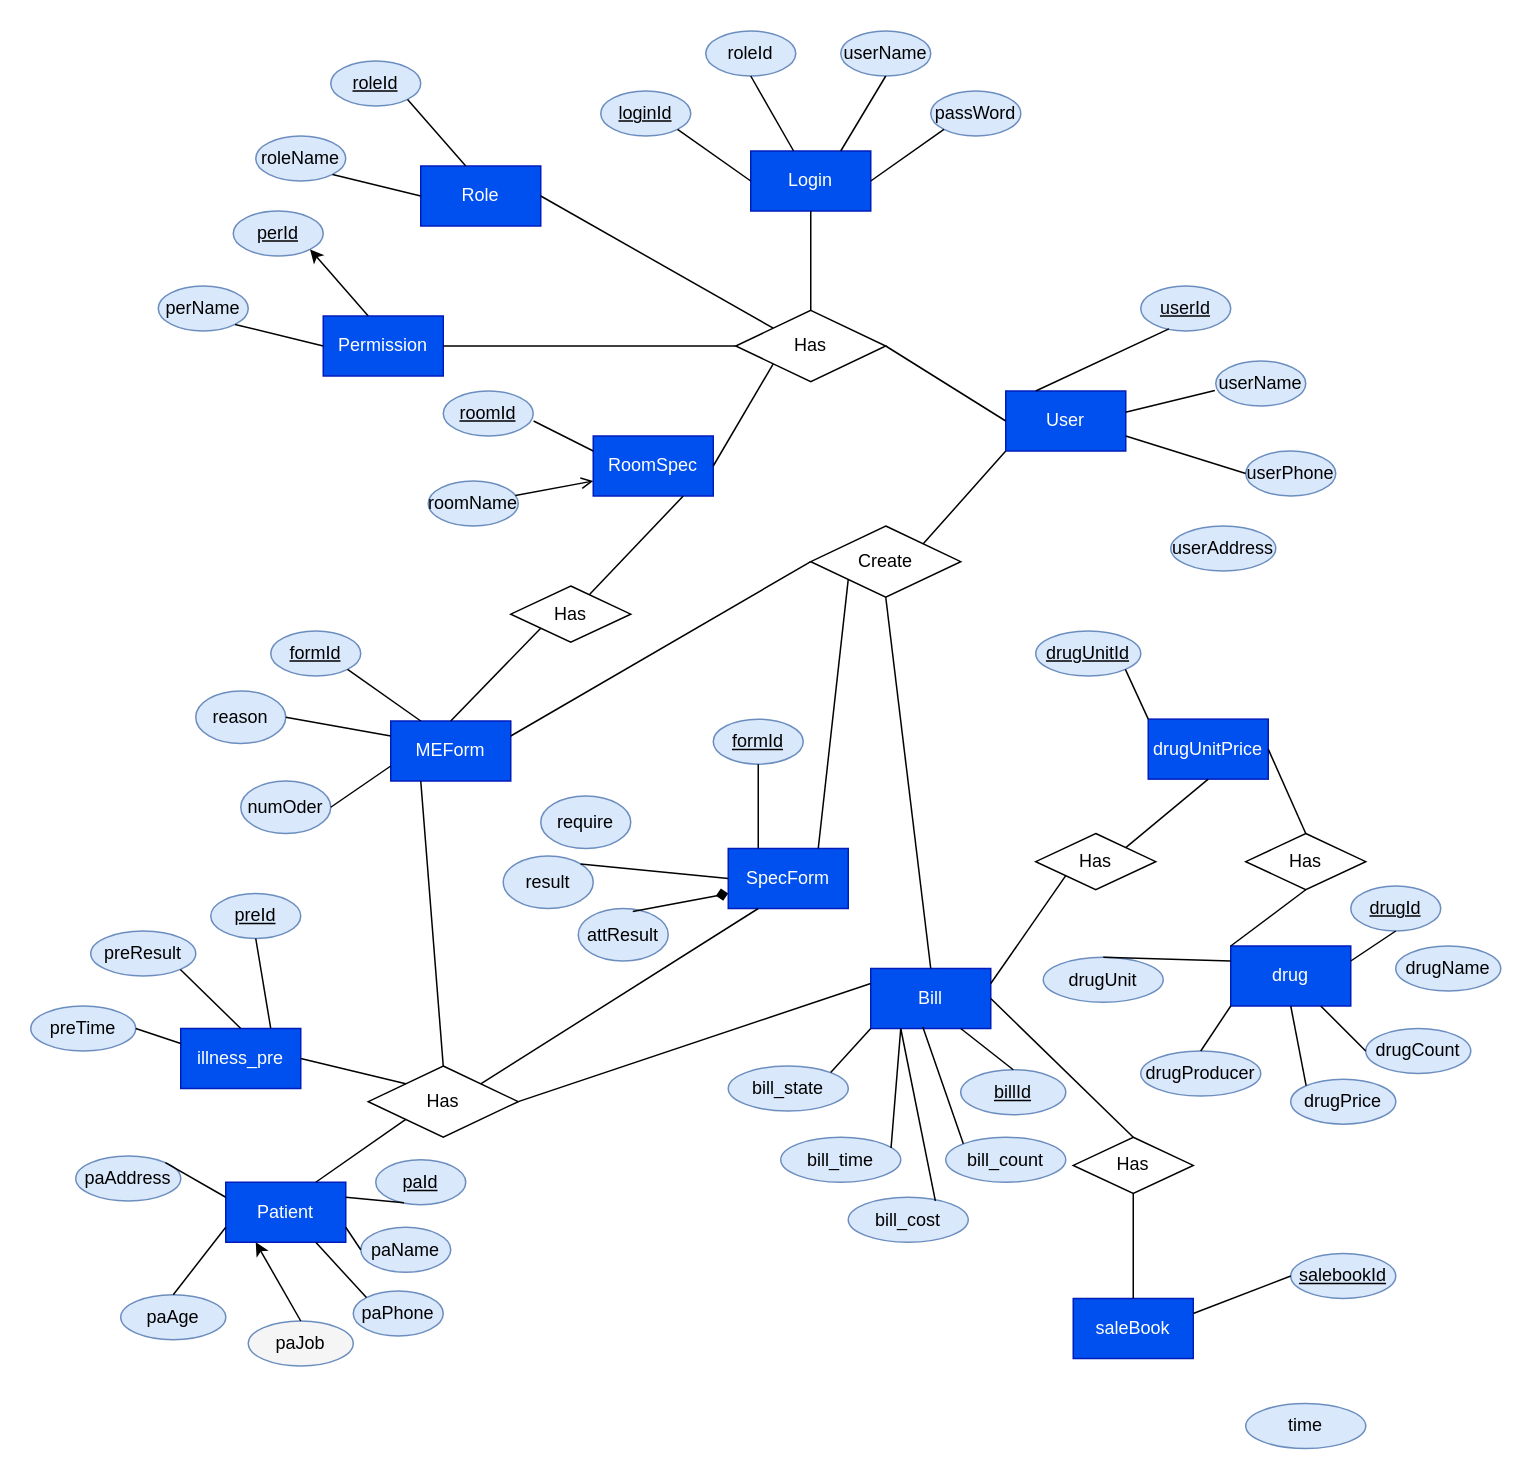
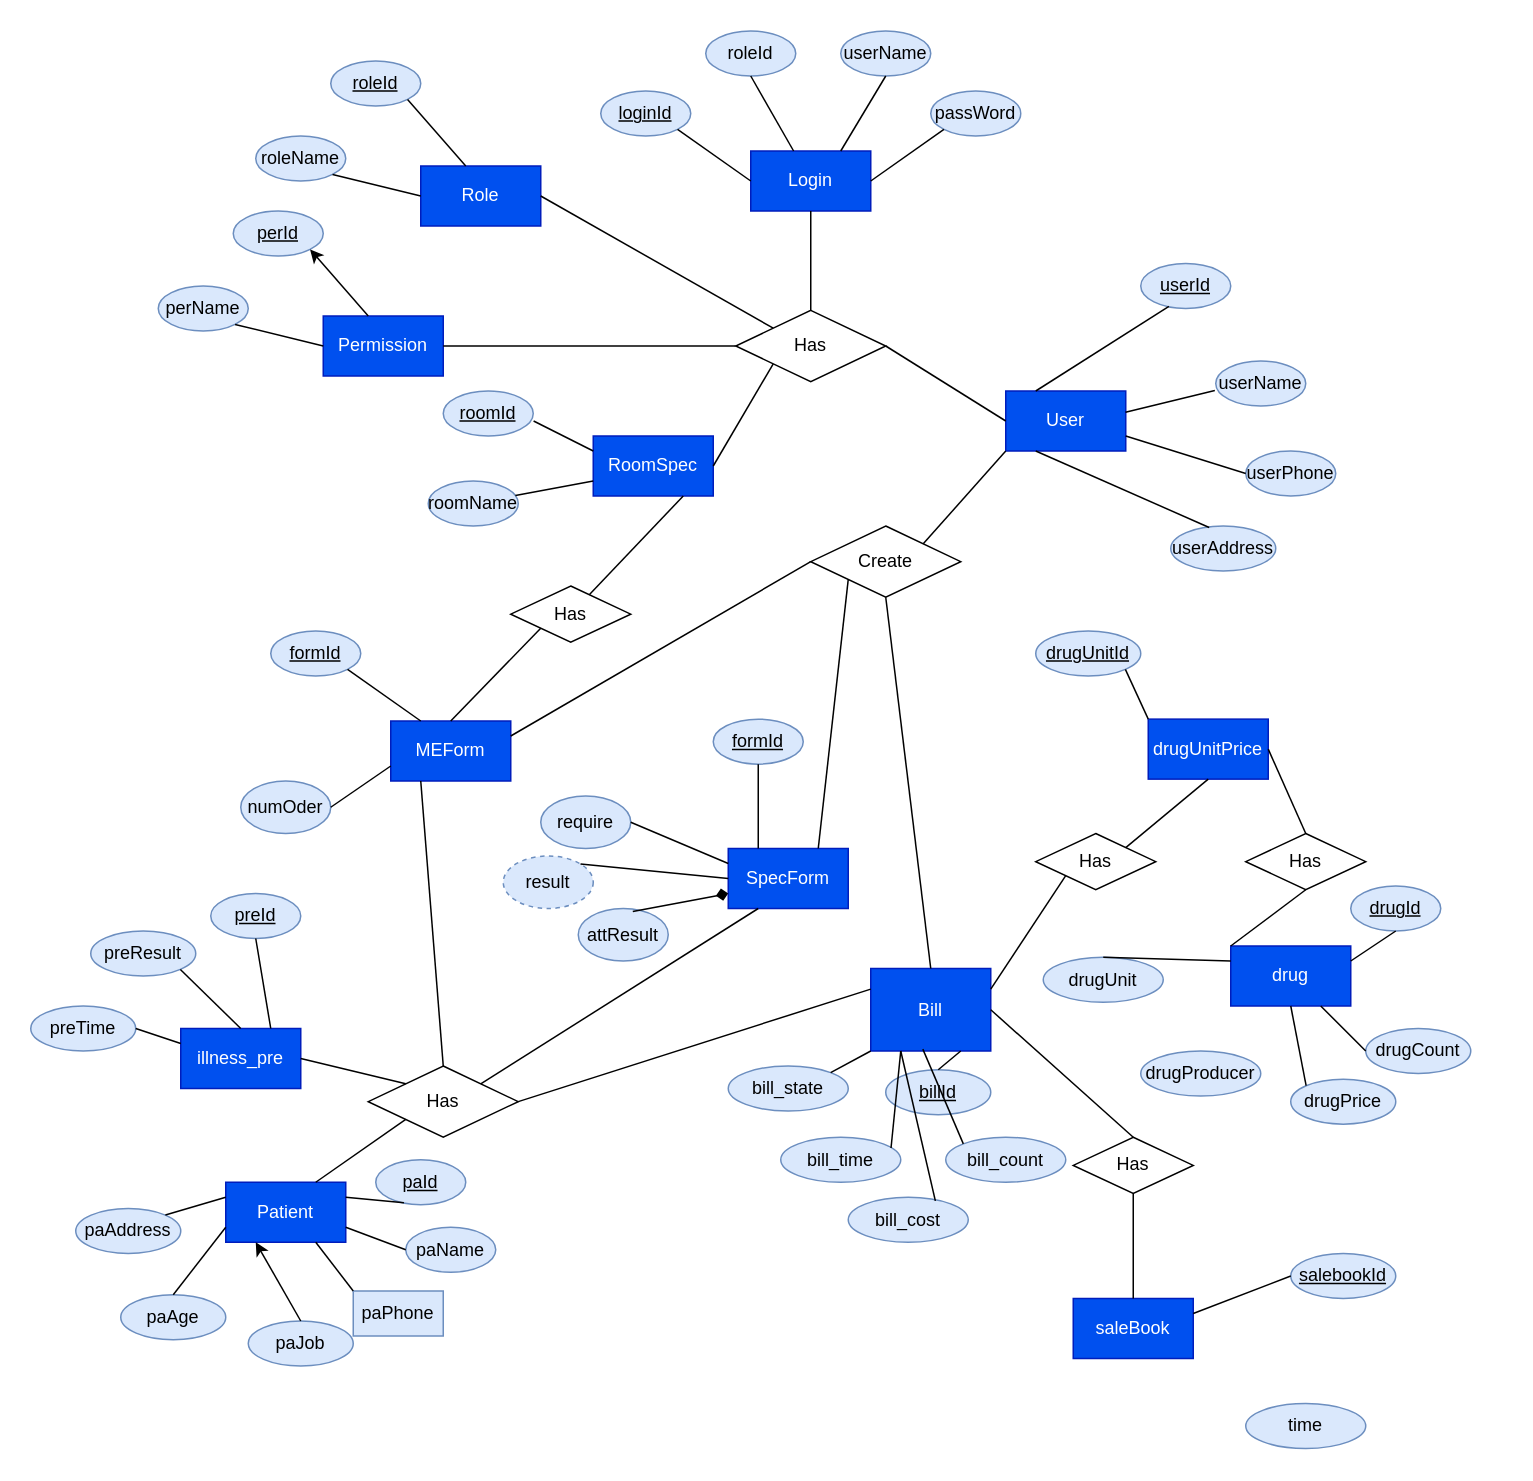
node "userId": moved (1186, 308) -> (1186, 286)
edge "roomName" -> "RoomSpec": arrowhead open -> none
edge "User" -- "userAddress": added
node "reason": removed
edge "reason" -- "MEForm": removed
edge "require" -- "SpecForm": added
node "result": style solid -> dashed
node "drugName": removed
node "Bill": size 120x60 -> 120x83
edge "drug" -- "drugProducer": removed
node "billId": moved (1013, 1092) -> (938, 1092)
node "paAddress": moved (128, 1178) -> (128, 1231)
node "paName": moved (406, 1250) -> (451, 1250)
node "paPhone": shape ellipse -> rectangle
node "paJob": fillcolor #f5f5f5 -> #dae8fc
